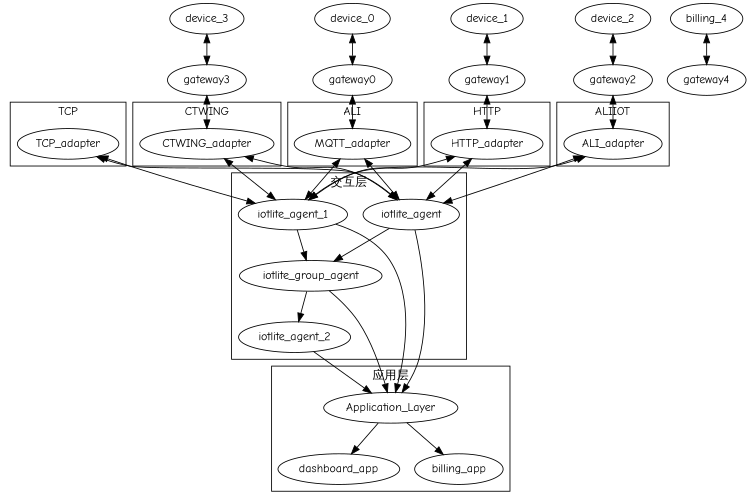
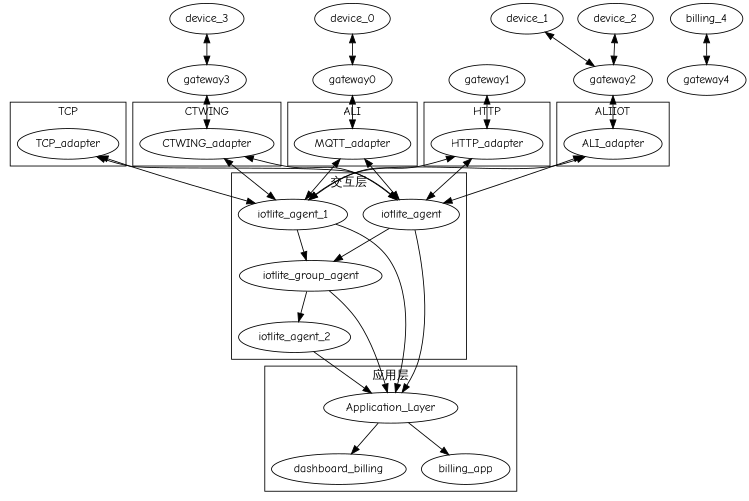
edge "device_1" -- "gateway1": now "device_1" -- "gateway2"
node "dashboard_app": label "dashboard_app" -> "dashboard_billing"
